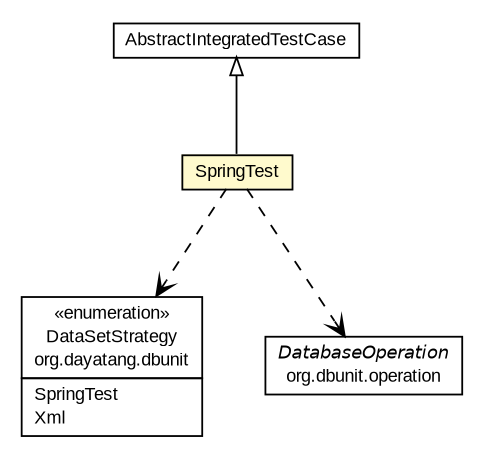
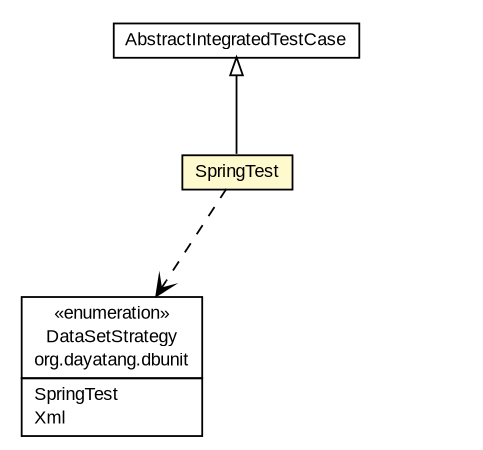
node "DatabaseOperation": removed
